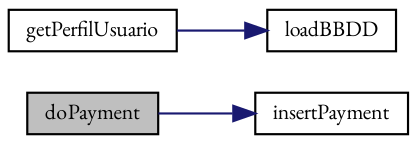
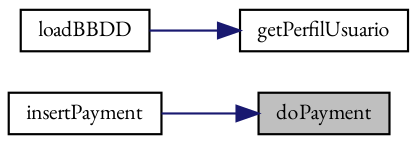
edge "getPerfilUsuario" -> "loadBBDD": reversed
edge "doPayment" -> "insertPayment": reversed
